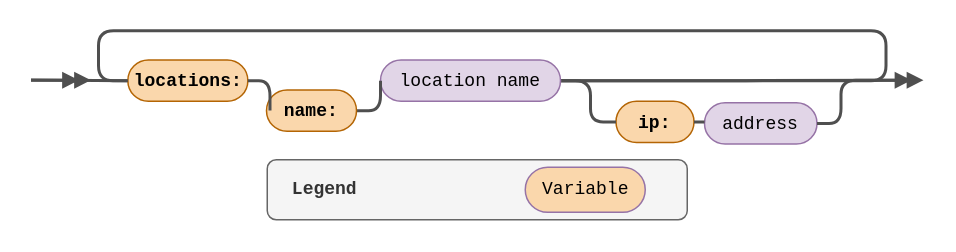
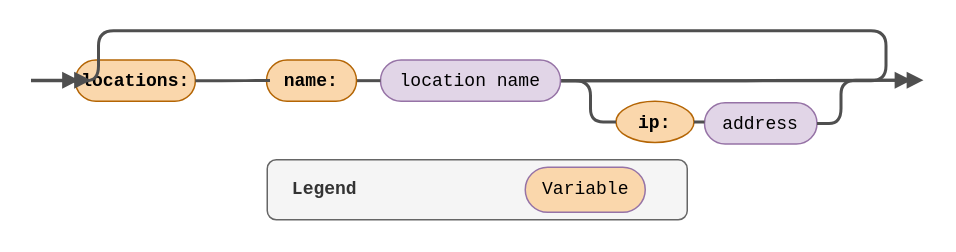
node "locations:": moved (188, 81) -> (135, 81)
node "name:": moved (311, 111) -> (311, 81)
node "ip:": shape rounded rectangle -> ellipse
